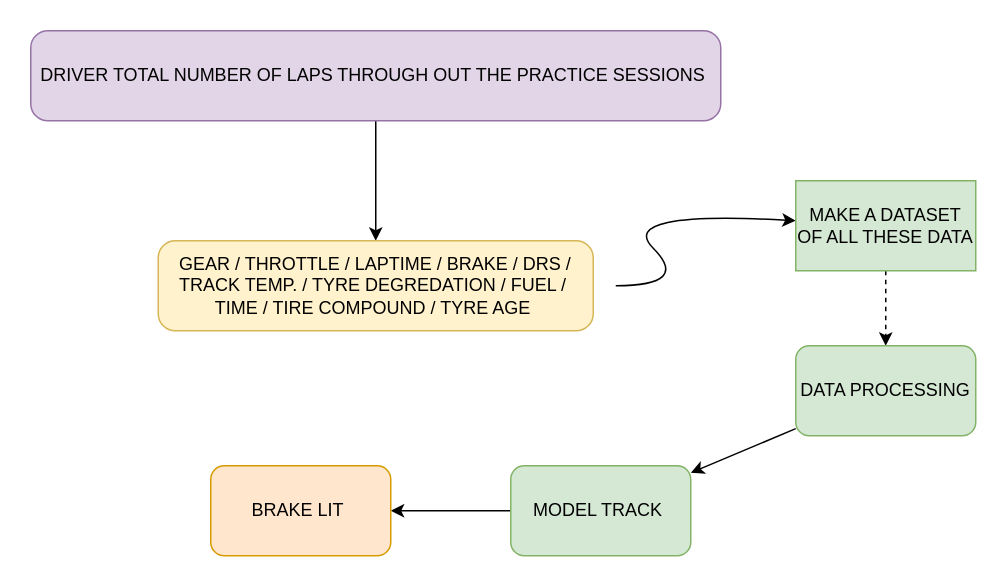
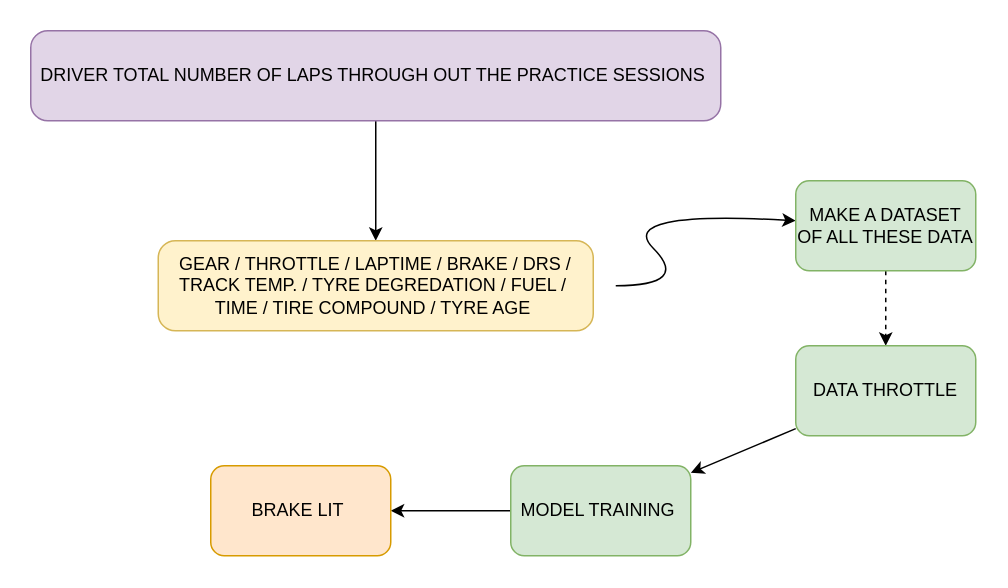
node "MAKE A DATASET OF ALL THESE DATA": shape rectangle -> rounded rectangle
node "DATA PROCESSING": label "DATA PROCESSING" -> "DATA THROTTLE"
node "MODEL TRACK": label "MODEL TRACK" -> "MODEL TRAINING"
